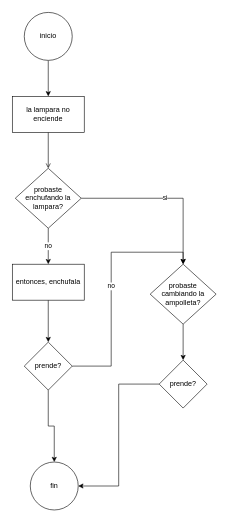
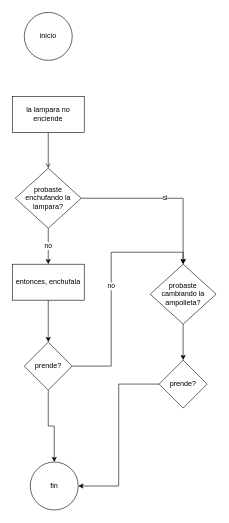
edge "inicio" -> "la lampara no enciende": removed
